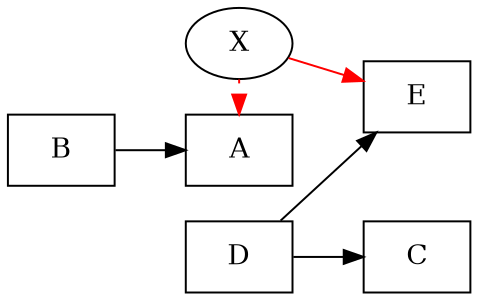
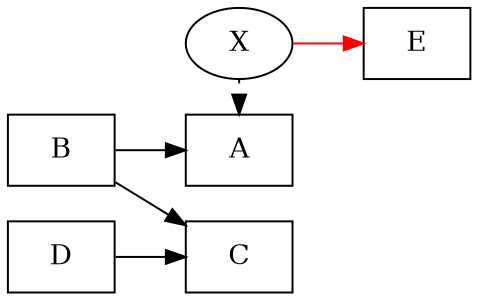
edge "X" -> "A": color red -> black
edge "D" -> "E": removed
edge "B" -> "C": added
